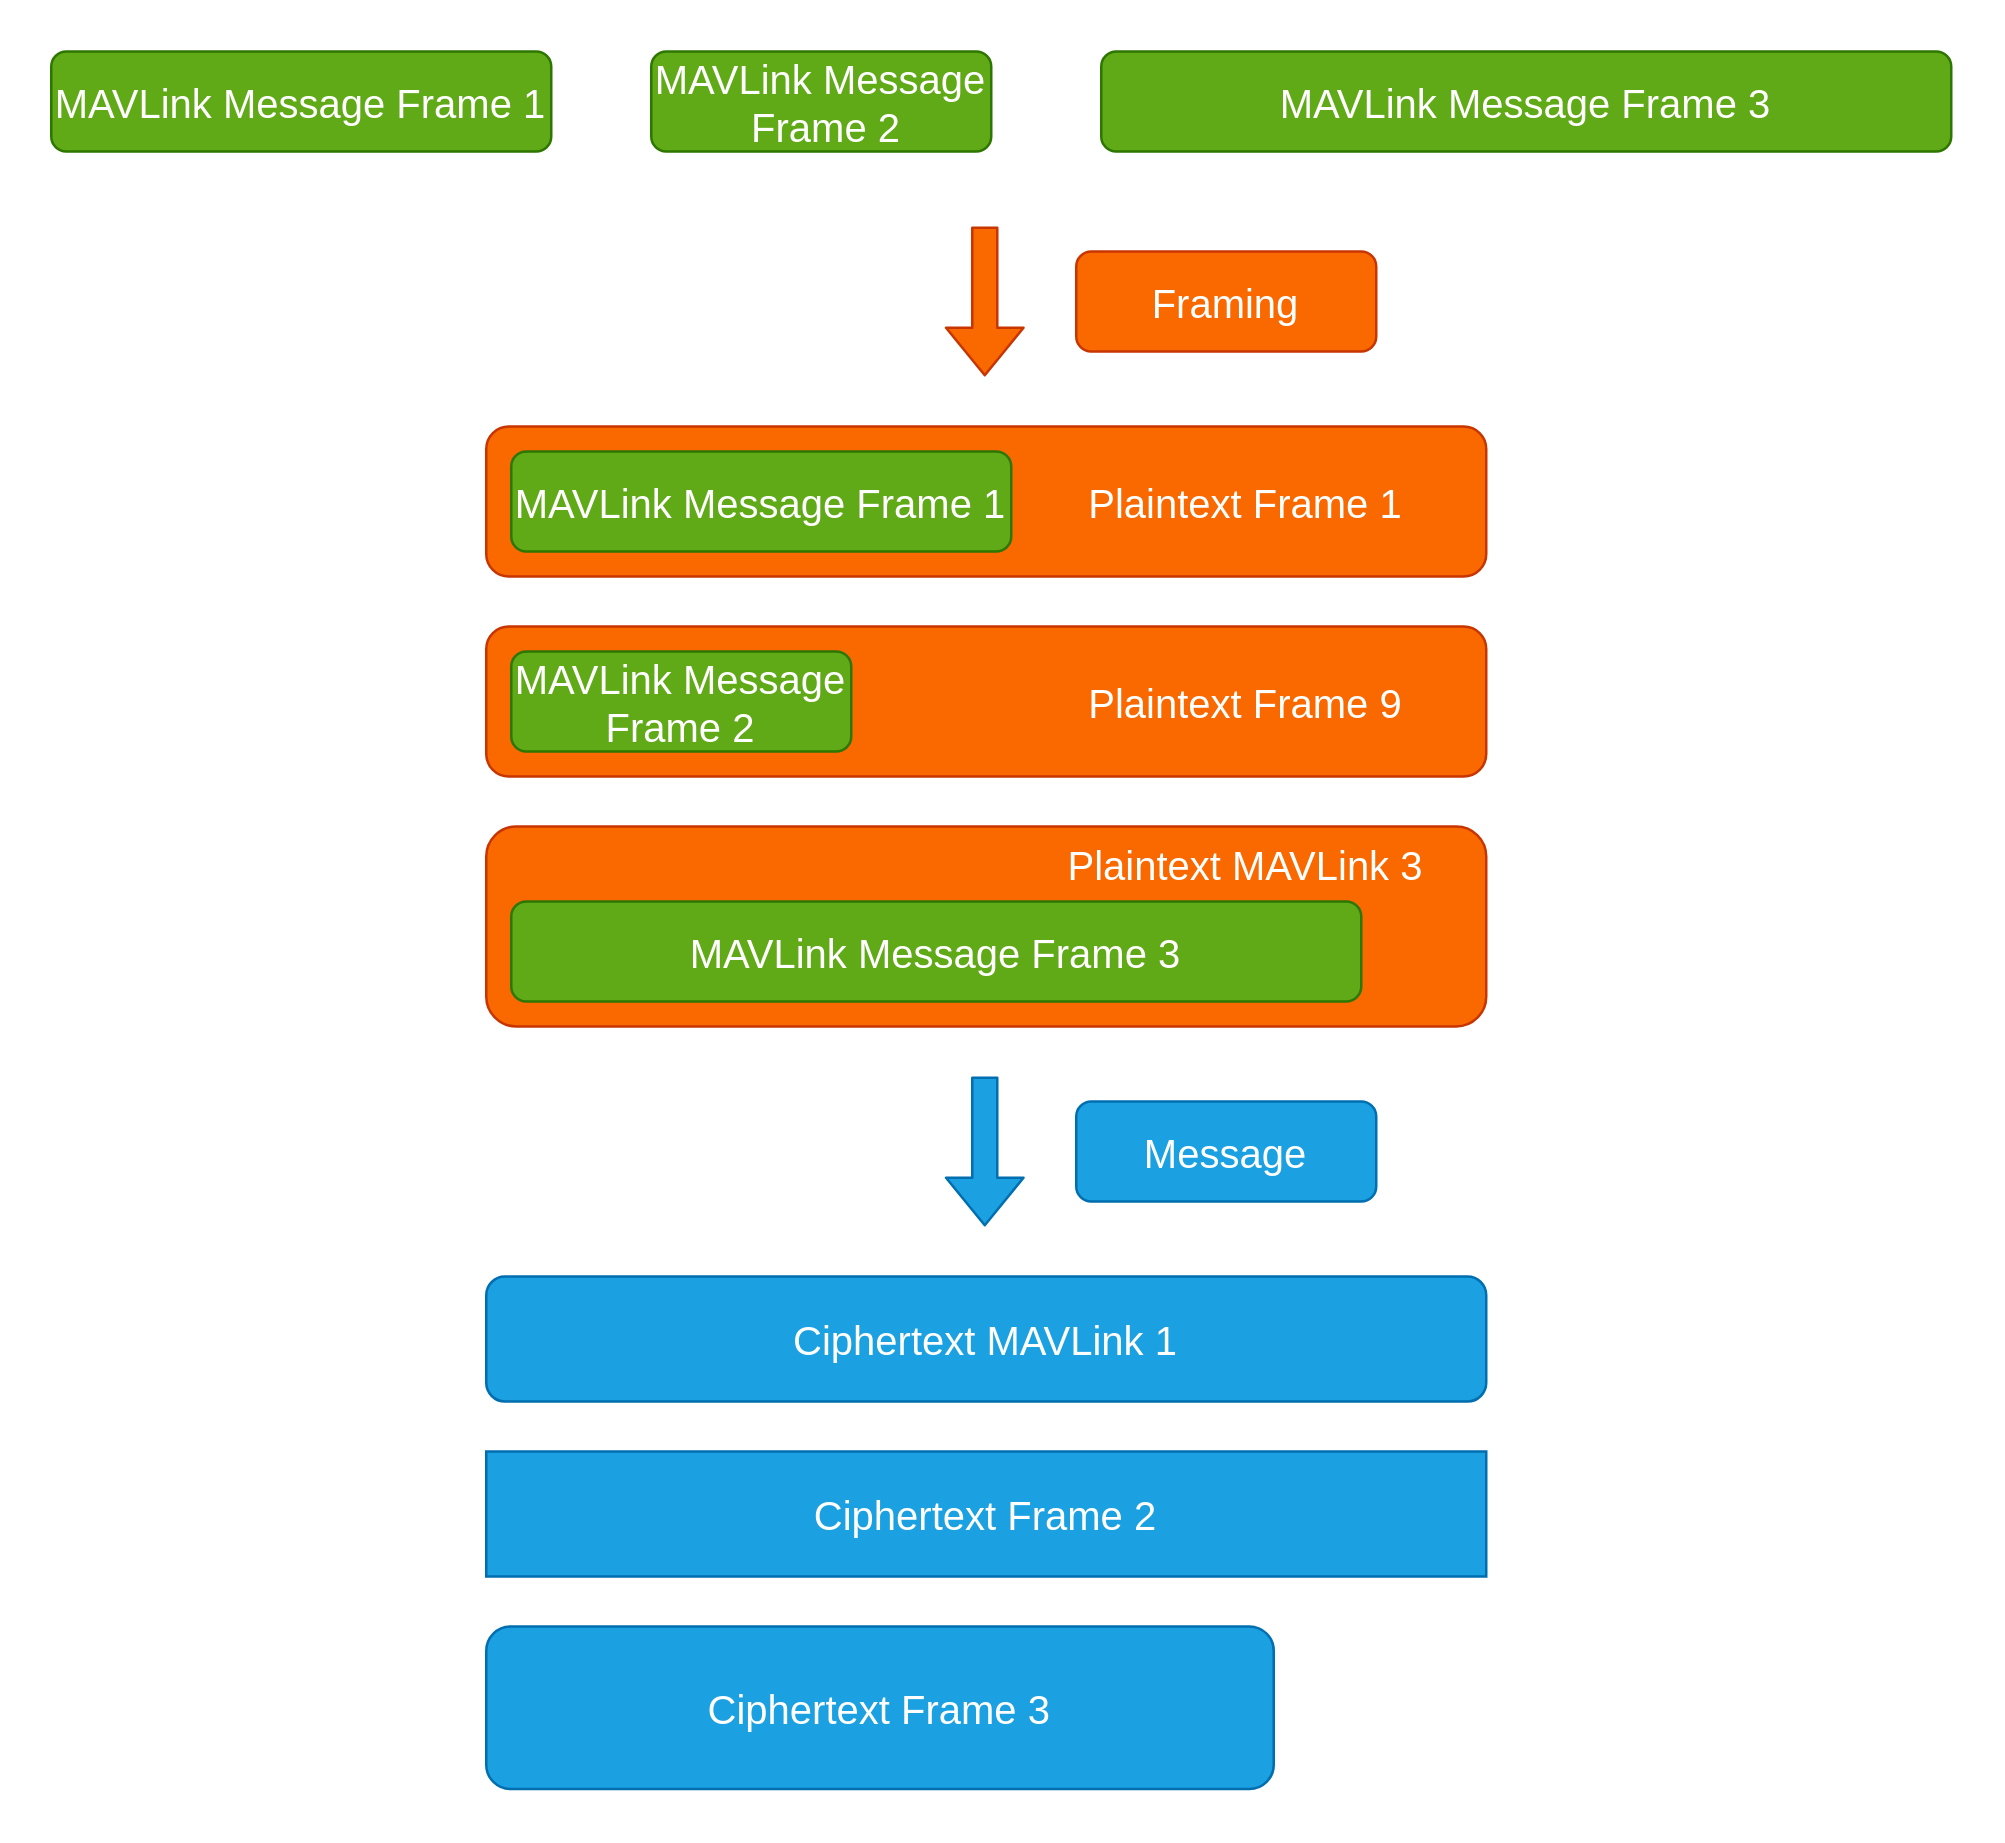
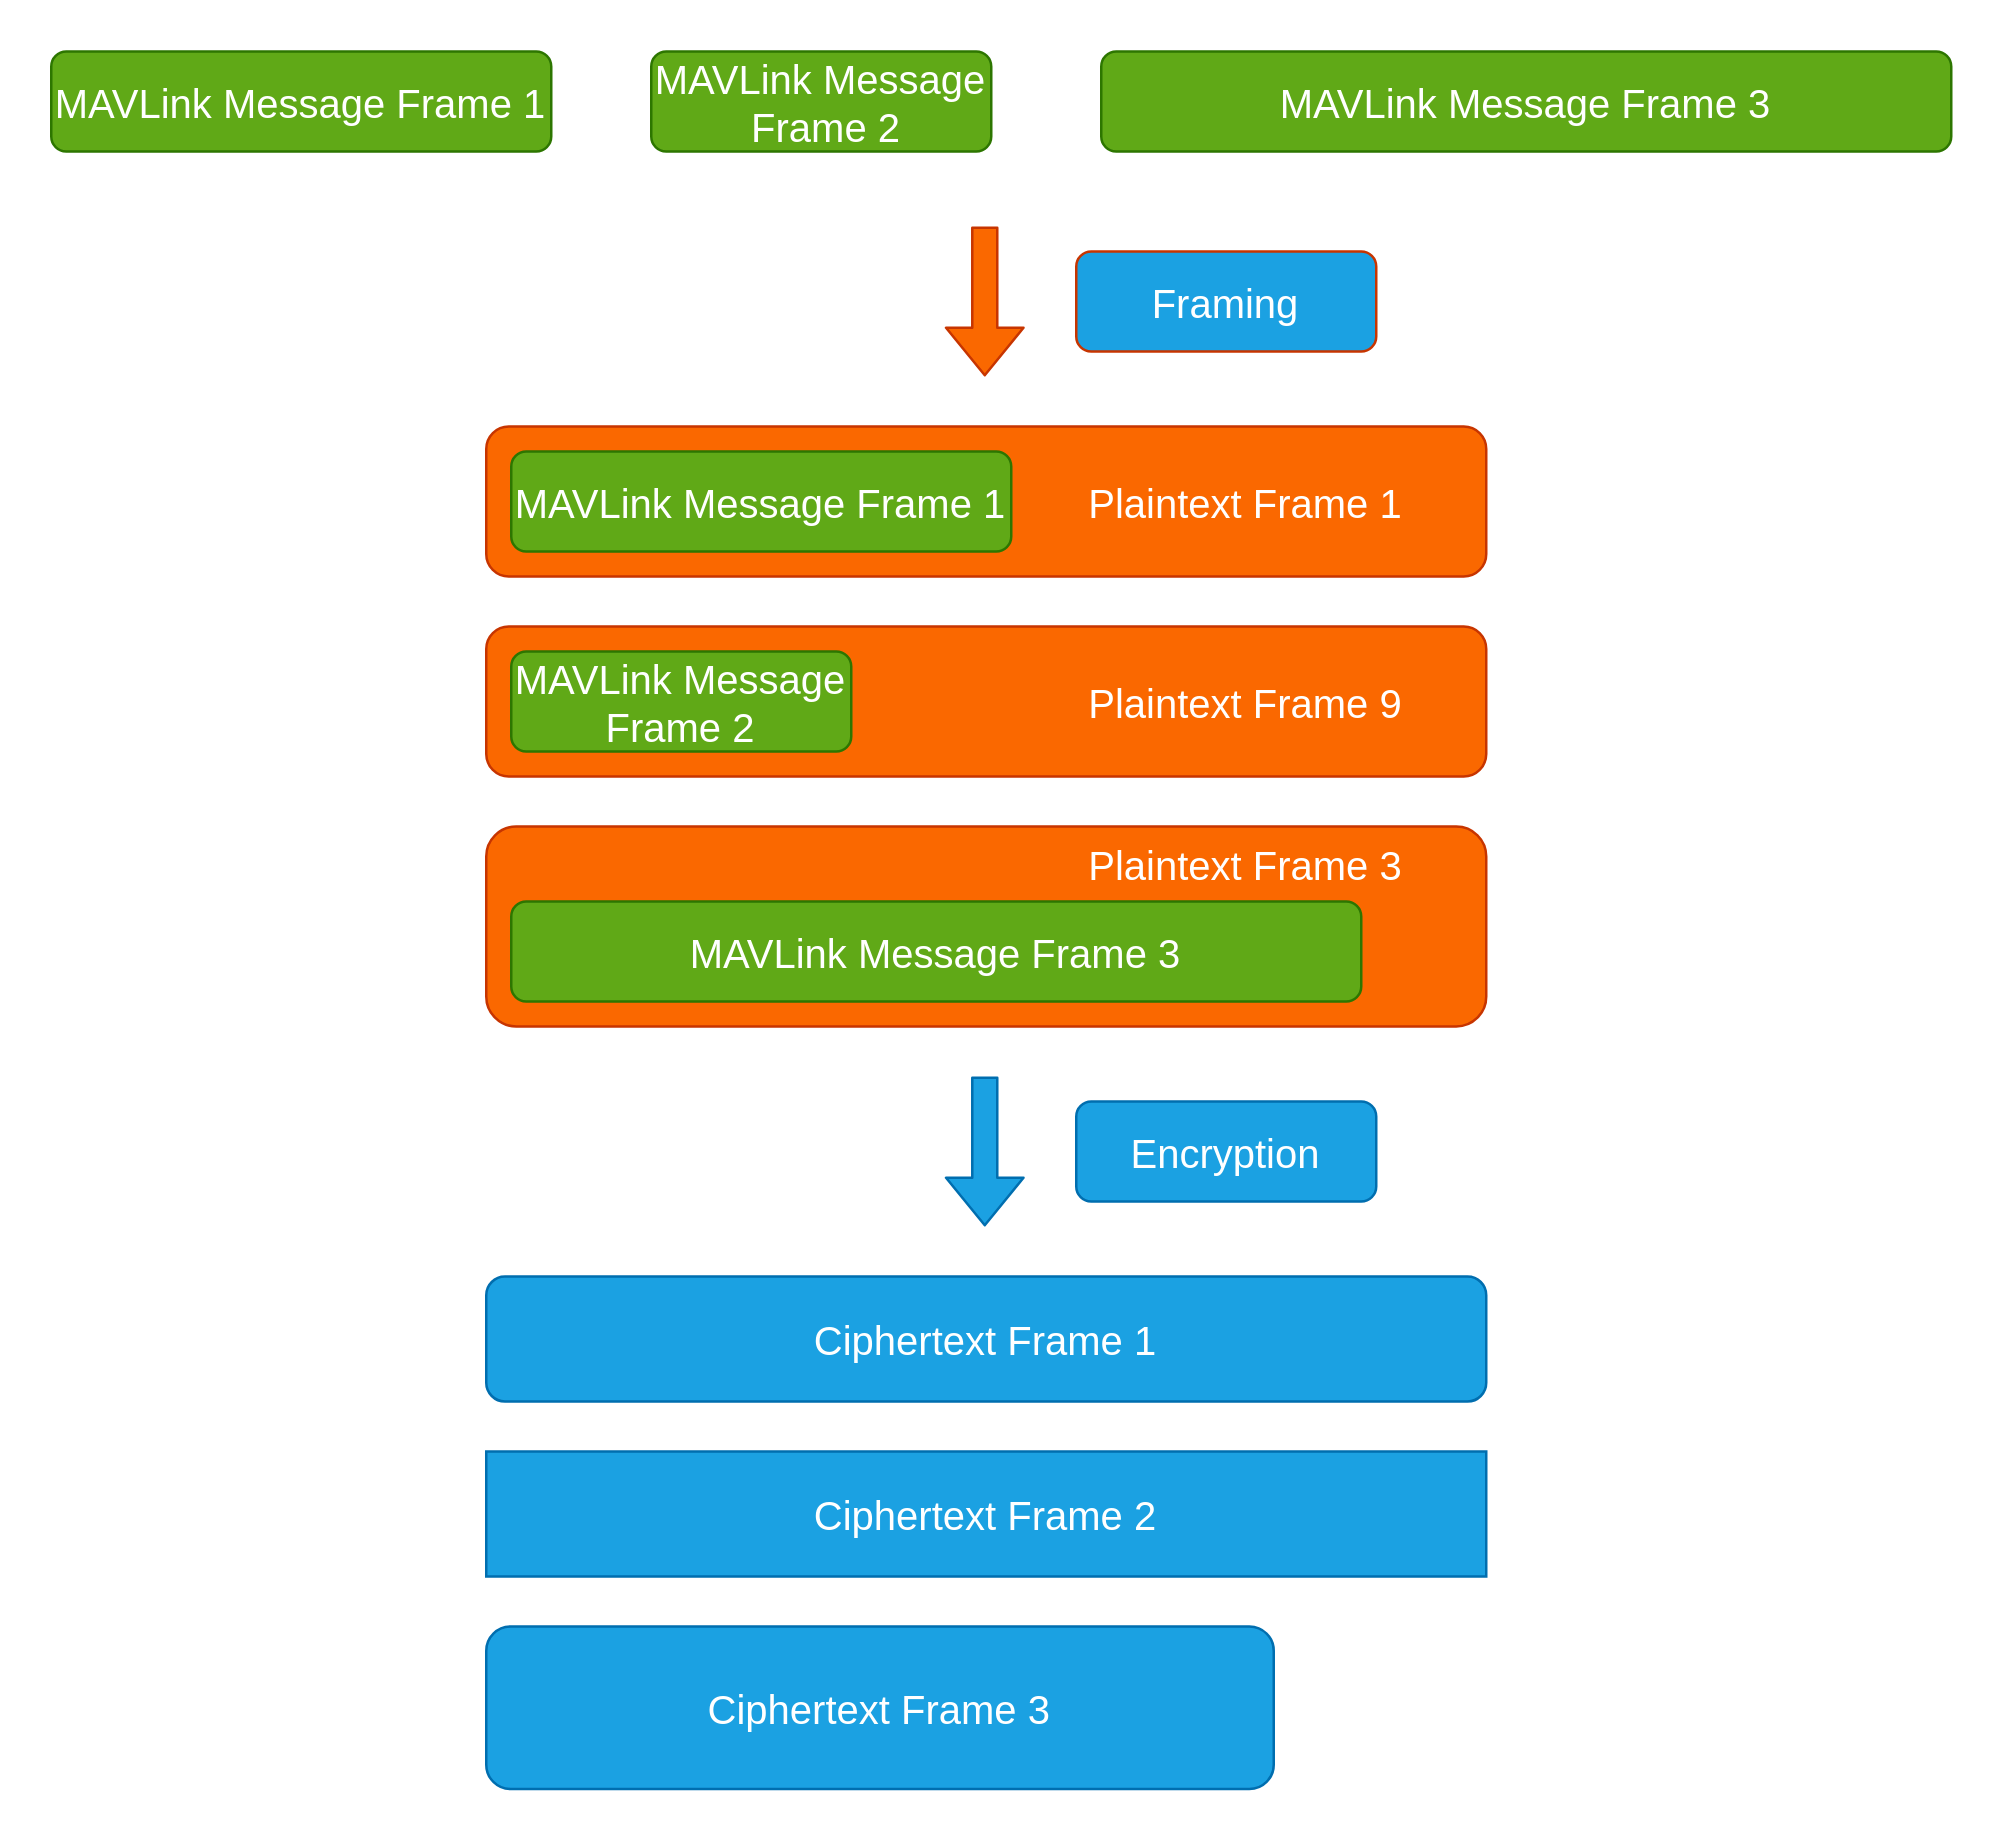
node "Framing": fillcolor #fa6800 -> #1ba1e2
node "Plaintext MAVLink 3": label "Plaintext MAVLink 3" -> "Plaintext Frame 3"
node "Message": label "Message" -> "Encryption"
node "Ciphertext MAVLink 1": label "Ciphertext MAVLink 1" -> "Ciphertext Frame 1"
